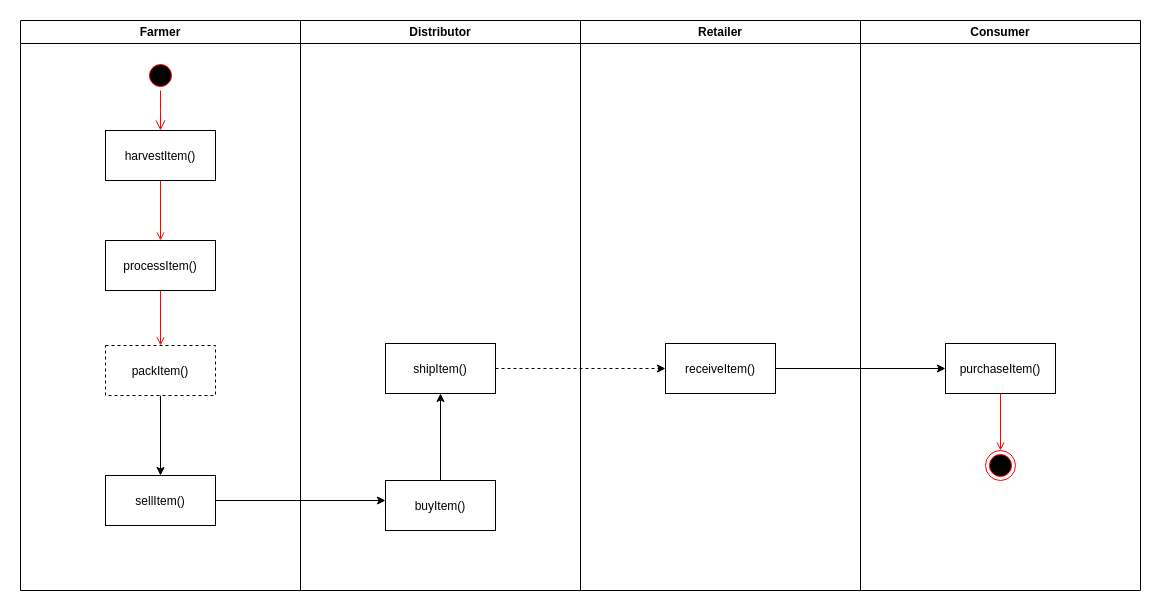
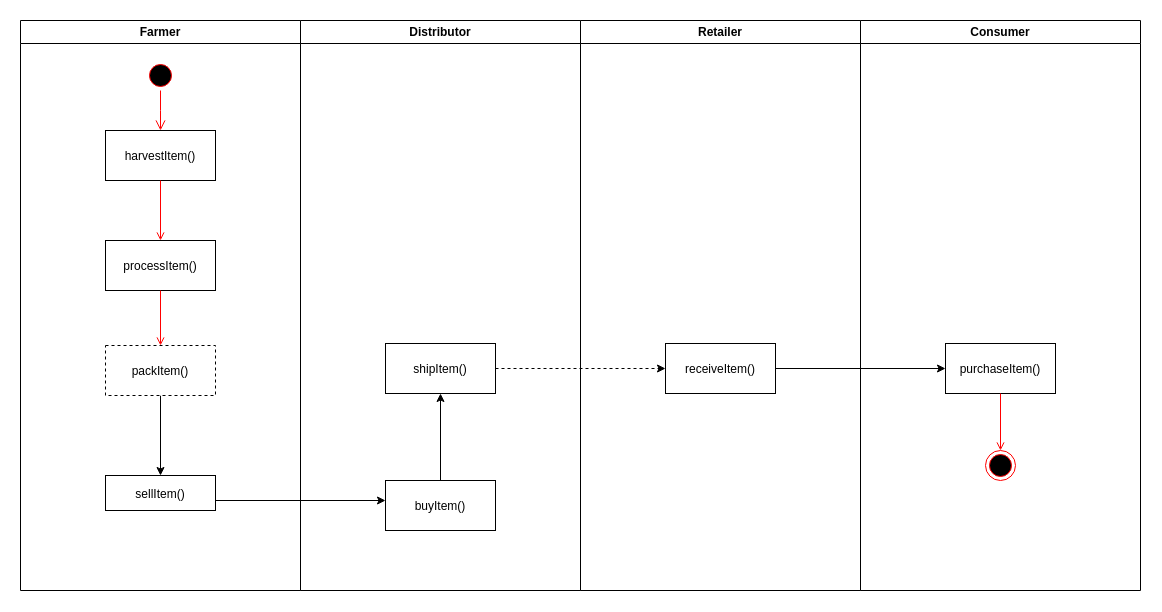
node "sellItem()": size 110x50 -> 110x35
